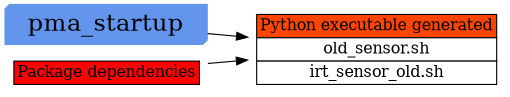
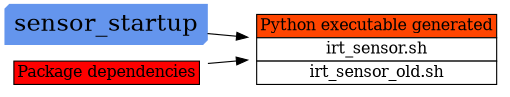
node "pma_startup": label "pma_startup" -> "sensor_startup"
node "Python executable generated": text "old_sensor.sh" -> "irt_sensor.sh"
